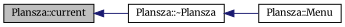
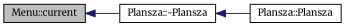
node "Plansza::current": label "Plansza::current" -> "Menu::current"
node "Plansza::Menu": label "Plansza::Menu" -> "Plansza::Plansza"
